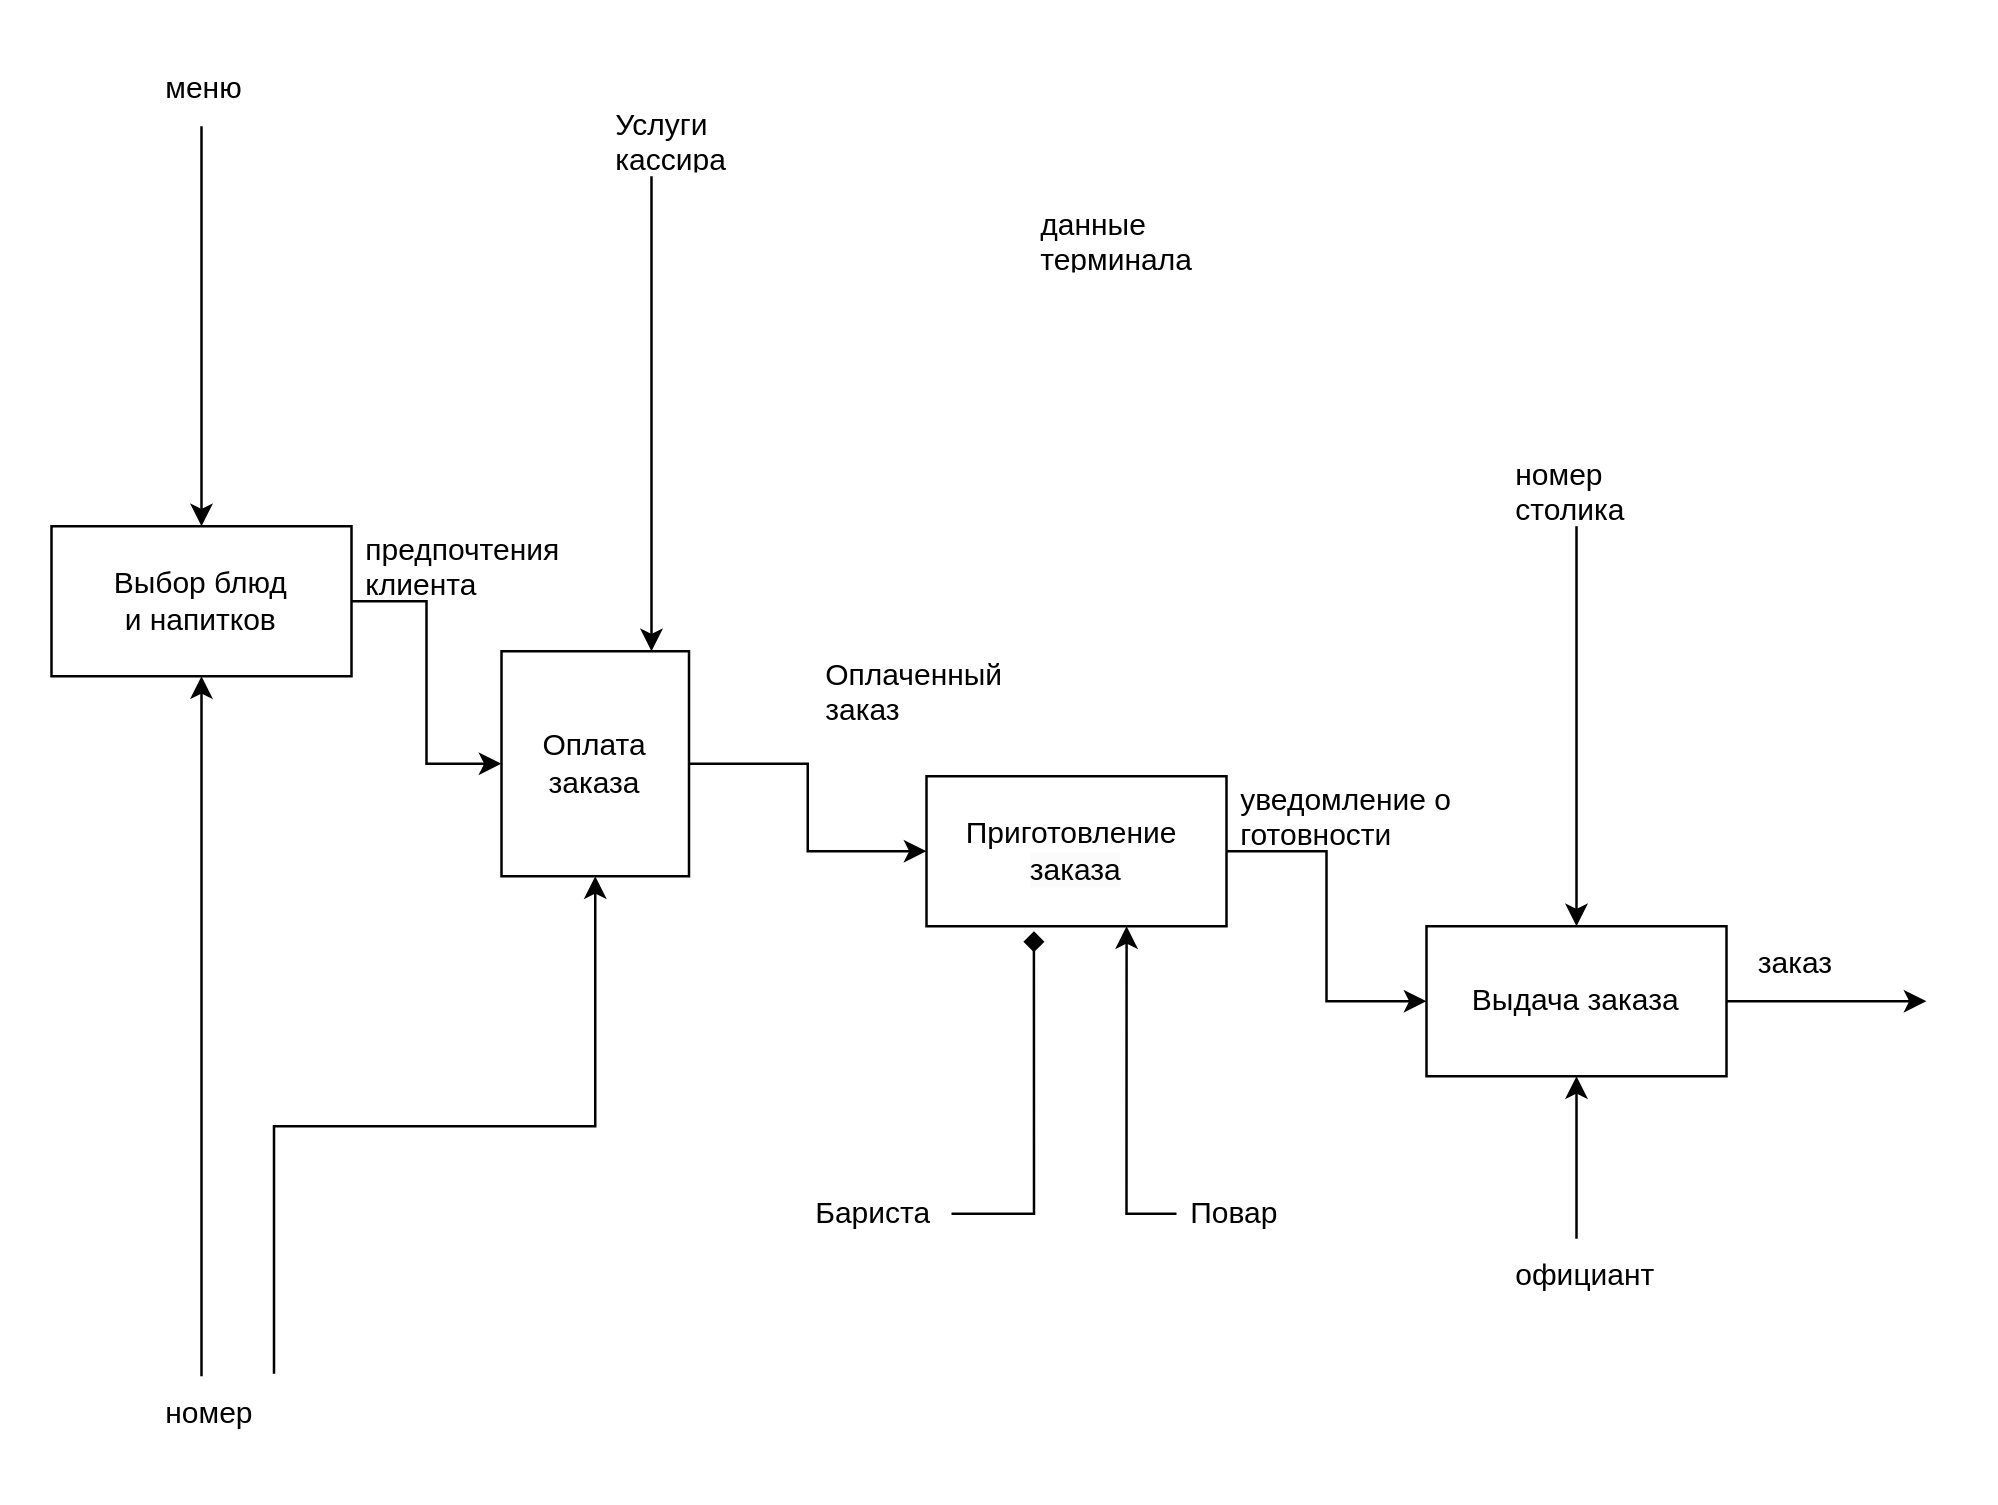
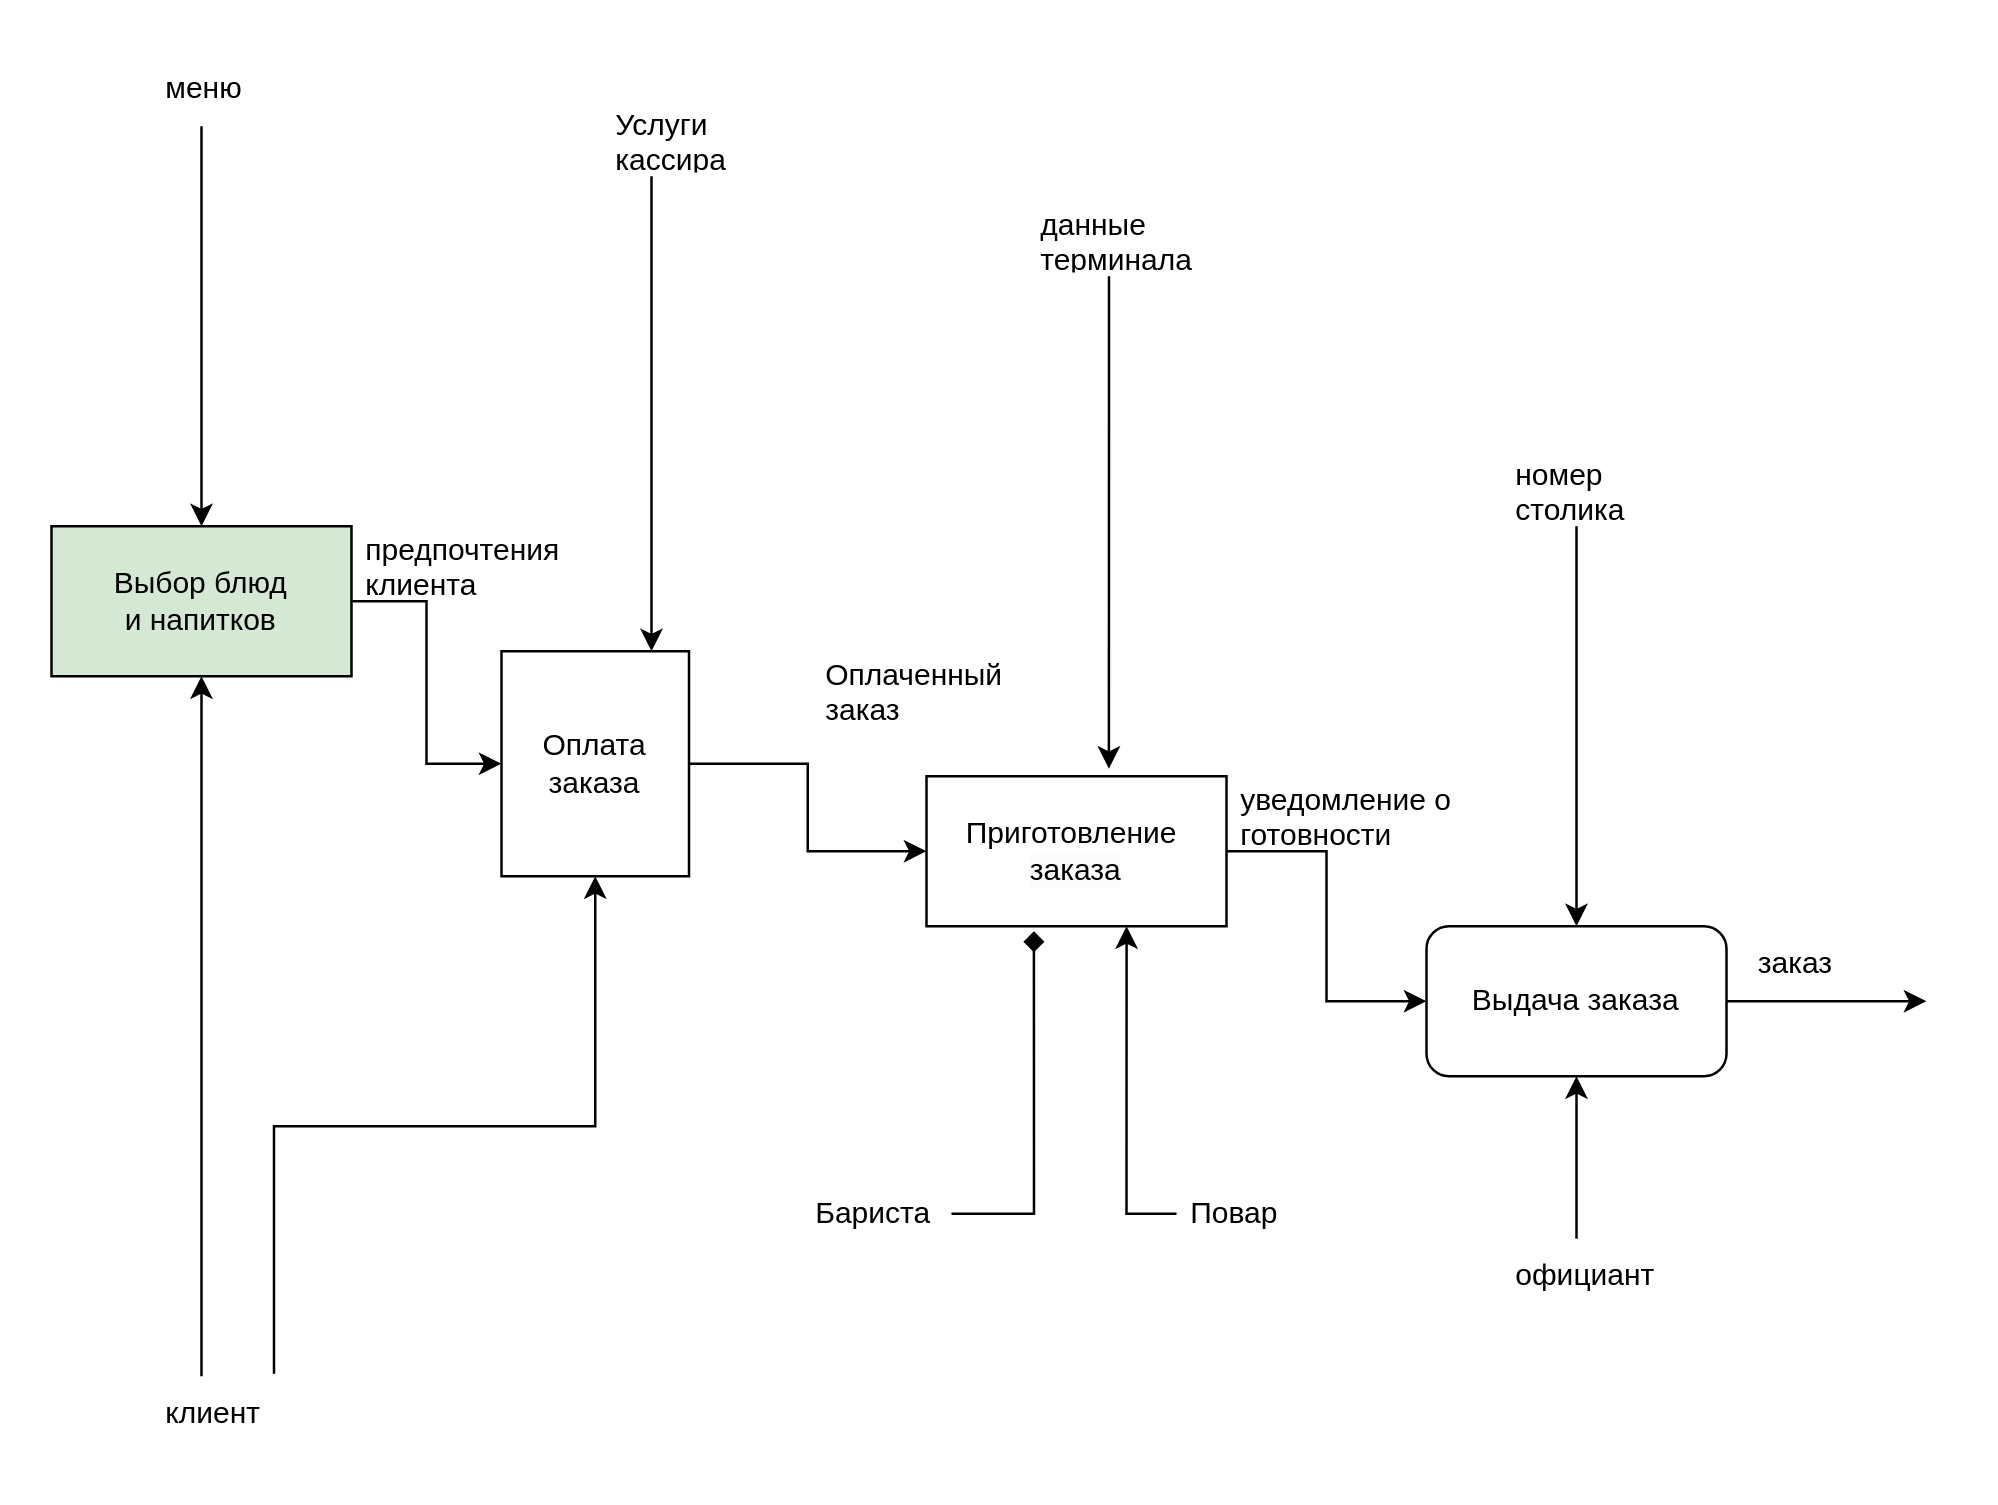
edge "данные терминала" -> "Приготовление заказа": added
node "Выбор блюд и напитков": fillcolor #ffffff -> #d5e8d4
node "Выдача заказа": shape rectangle -> rounded rectangle
node "номер": label "номер" -> "клиент"
